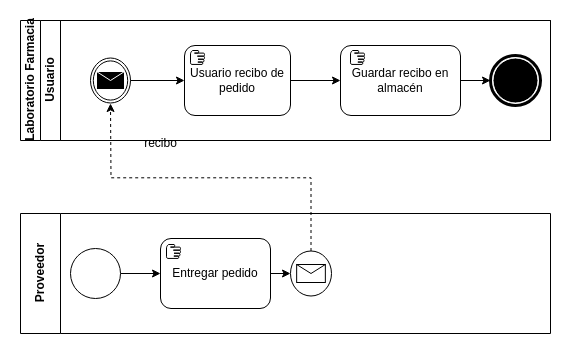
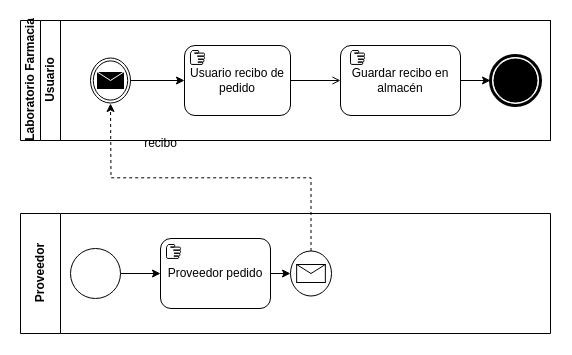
edge "Usuario recibo de pedido" -> "Guardar recibo en almacén": arrowhead classic -> open
node "Entregar pedido": label "Entregar pedido" -> "Proveedor pedido"
